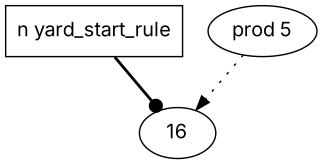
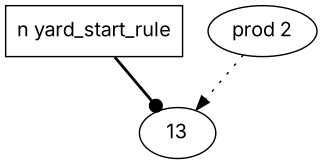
node "prod 5": label "prod 5" -> "prod 2"
node "16": label "16" -> "13"
